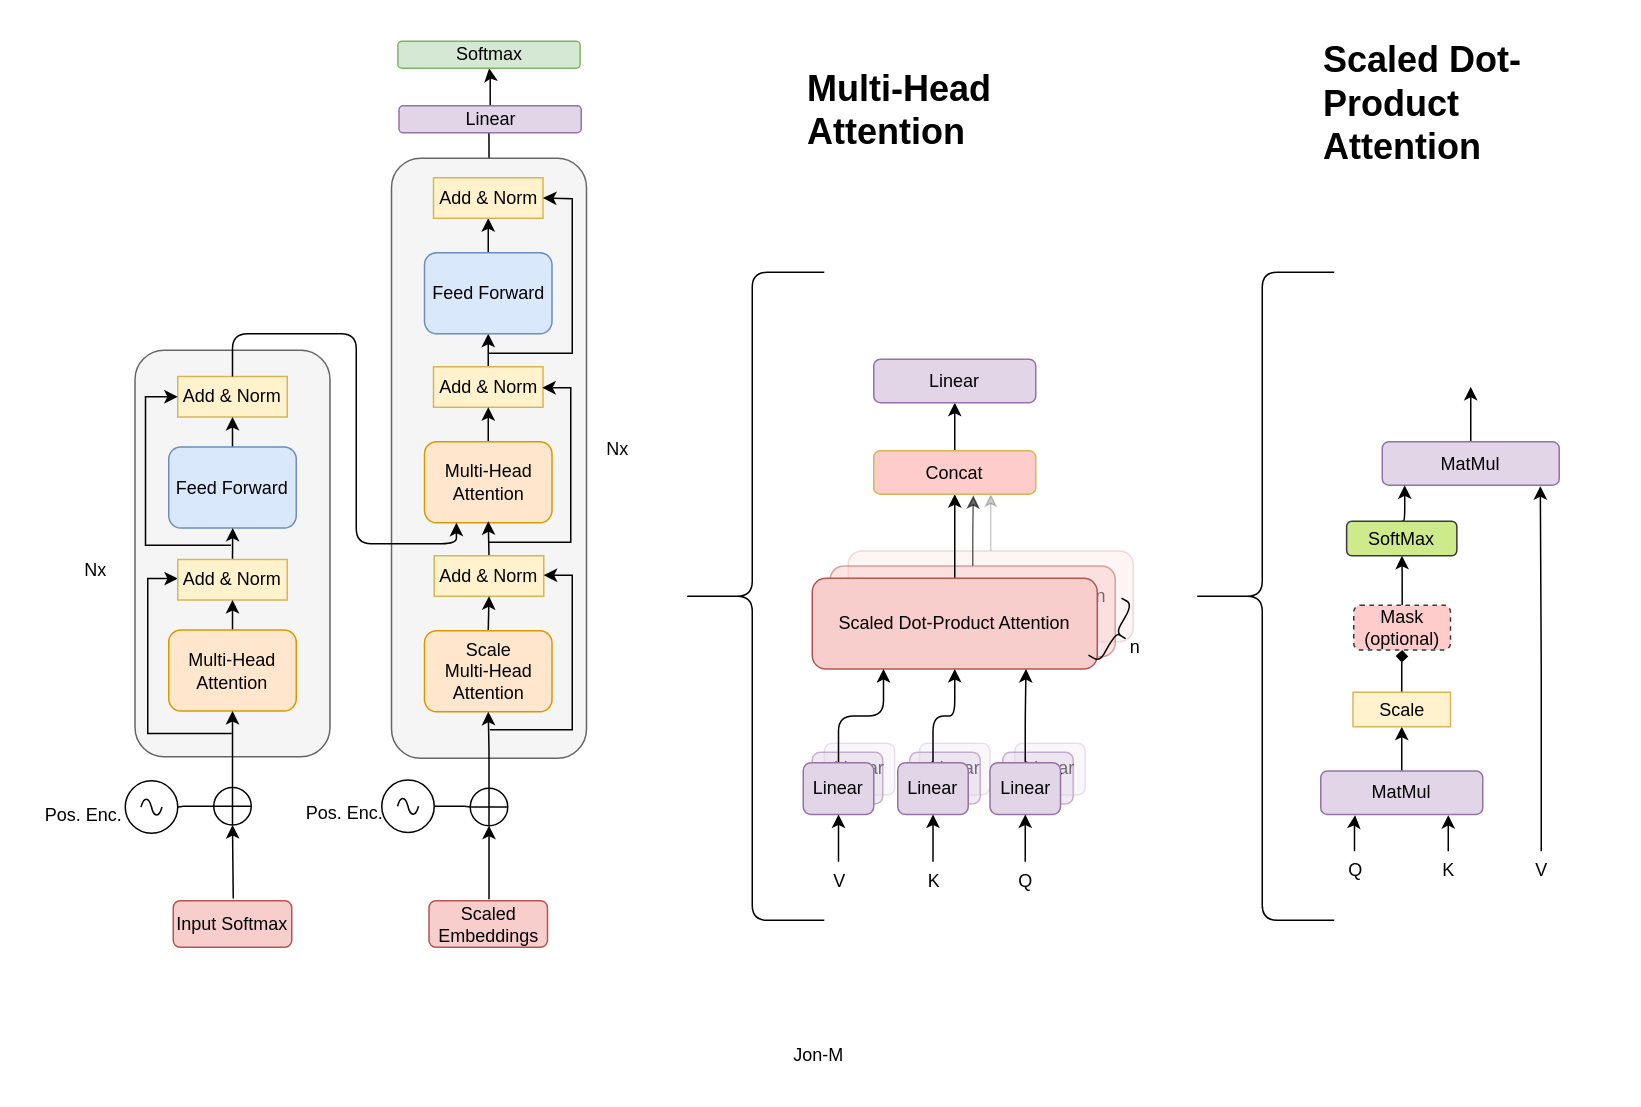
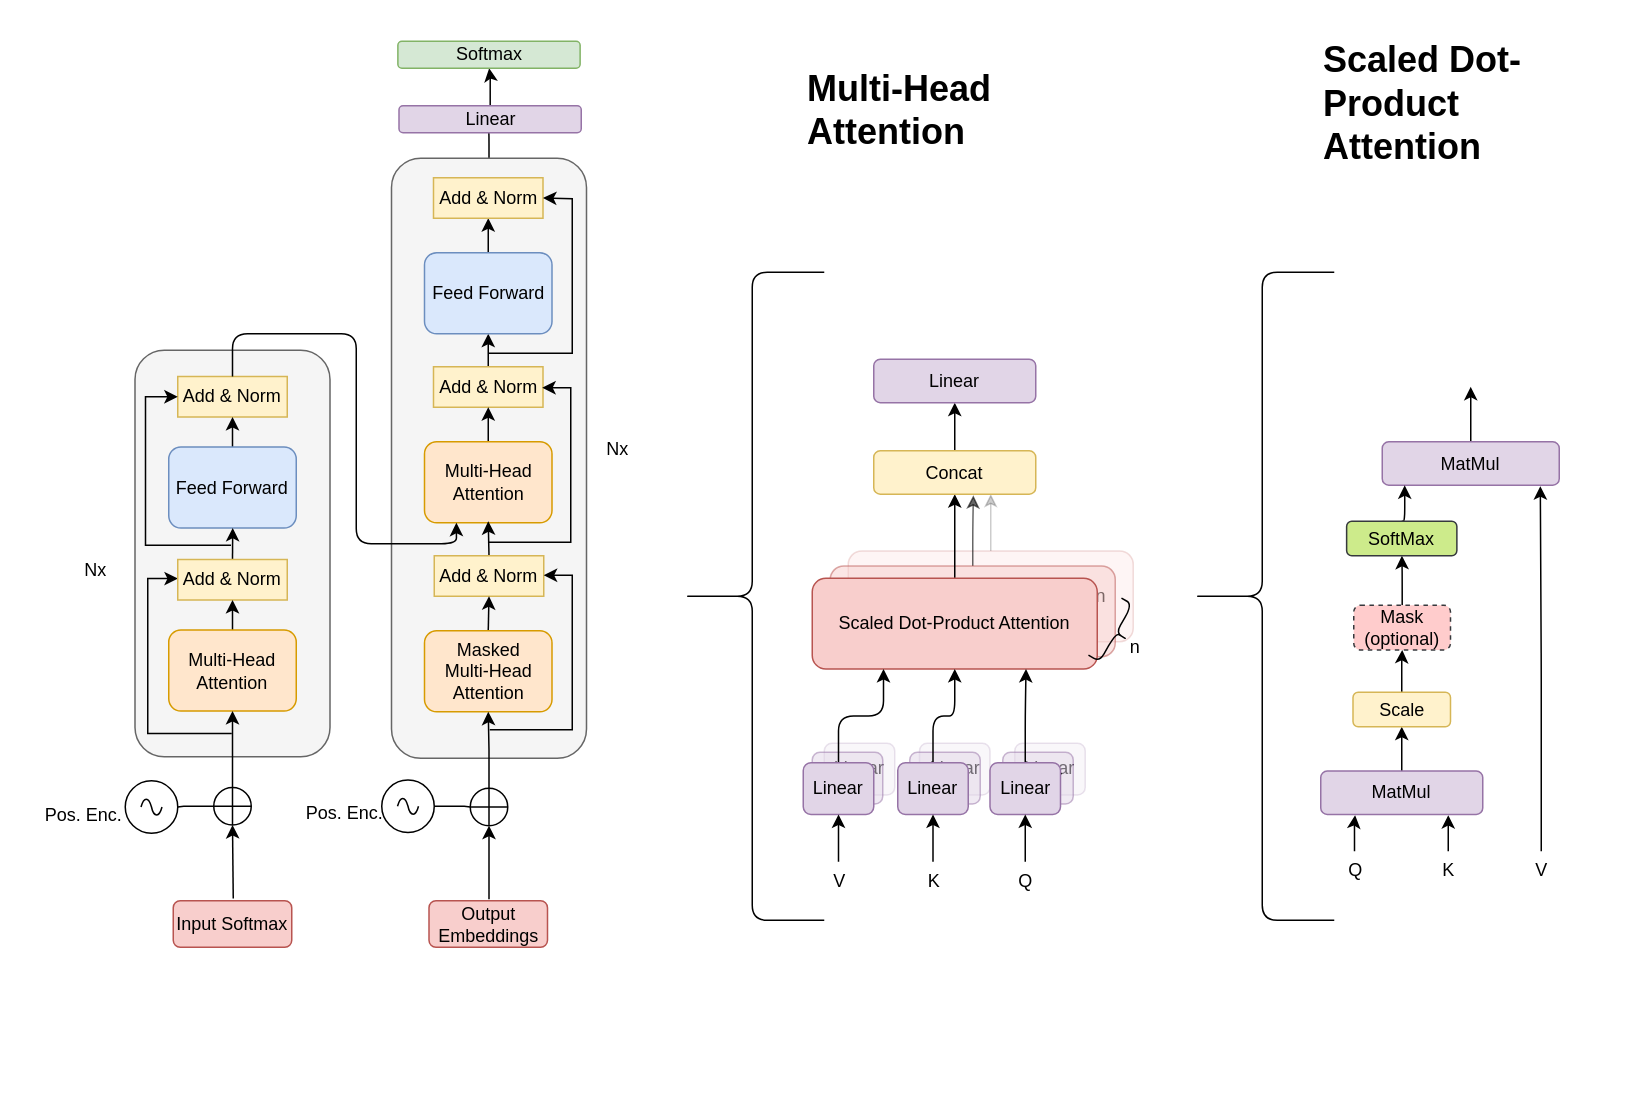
node "Concat": fillcolor #ffcccc -> #fff2cc
edge "Scale" -> "Mask (optional)": arrowhead diamond -> classic
node "Scale Multi-Head Attention": label "Scale Multi-Head Attention" -> "Masked Multi-Head Attention"
node "Scale": shape rectangle -> rounded rectangle
node "Scaled Embeddings": label "Scaled Embeddings" -> "Output Embeddings"
node "Jon-M": removed
